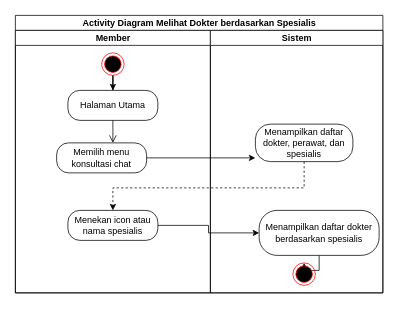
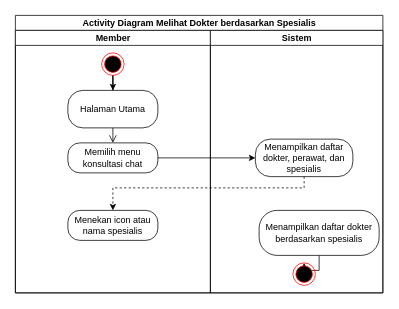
node "Halaman Utama": size 90x30 -> 90x38
node "Menampilkan daftar dokter, perawat, dan spesialis": moved (304, 143) -> (304, 158)
node "Memilih menu konsultasi chat": moved (102, 158) -> (113, 158)
edge "Menekan icon atau nama spesialis" -> "Menampilkan daftar dokter berdasarkan spesialis": removed
